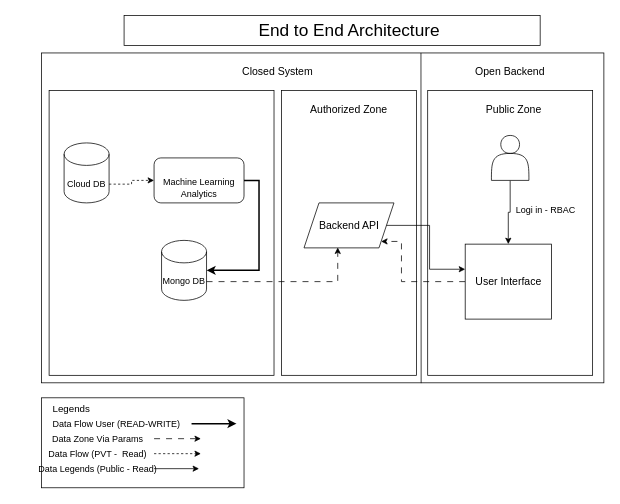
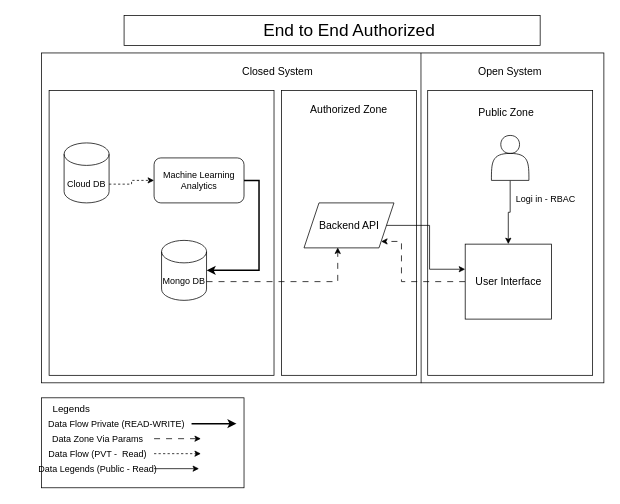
node "End to End Architecture": label "End to End Architecture" -> "End to End Authorized"
node "Open Backend": label "Open Backend" -> "Open System"
node "Public Zone": moved (514, 109) -> (507, 113)
node "Machine Learning Analytics": moved (199, 188) -> (199, 180)
node "Logi in - RBAC": moved (546, 210) -> (546, 199)
node "Data Flow User (READ-WRITE)": label "Data Flow User (READ-WRITE)" -> "Data Flow Private (READ-WRITE)"
